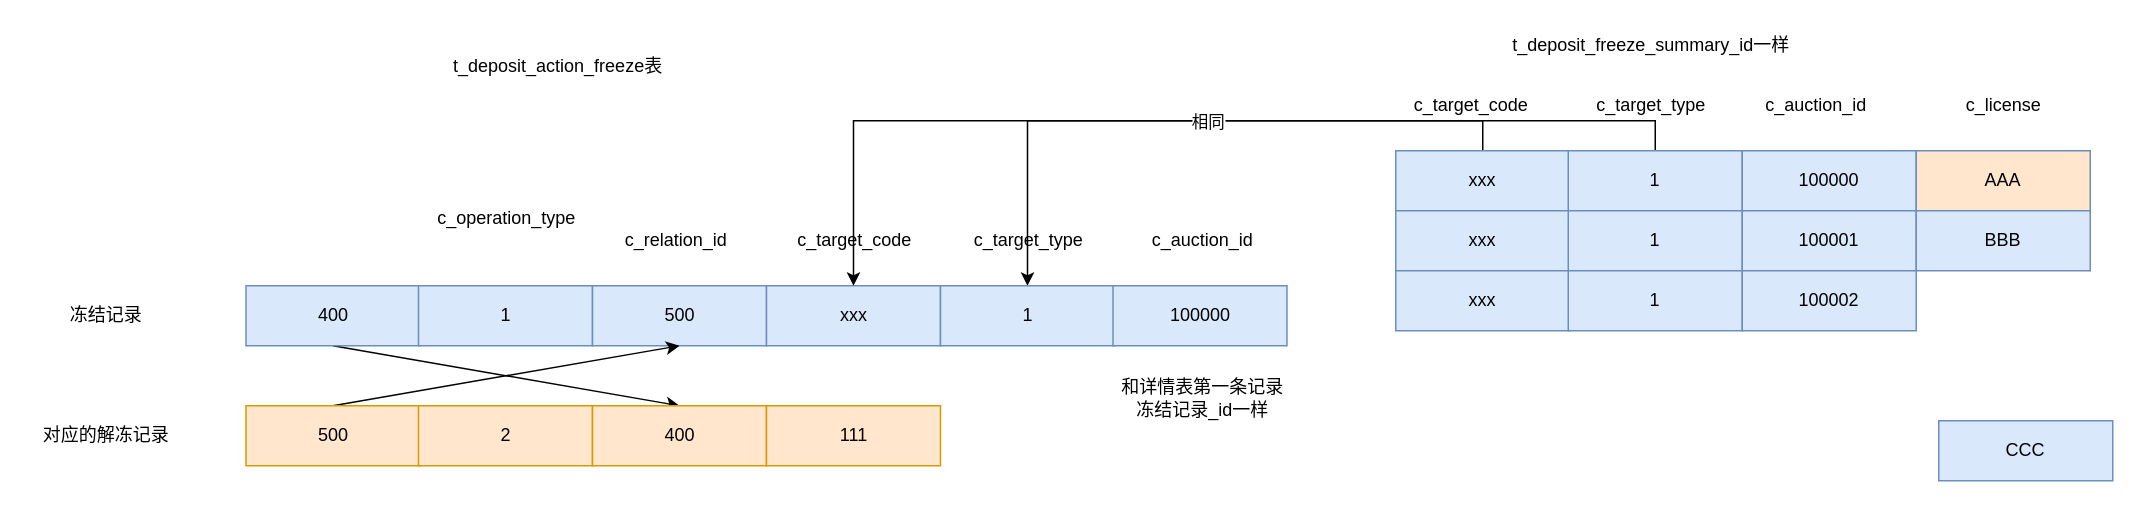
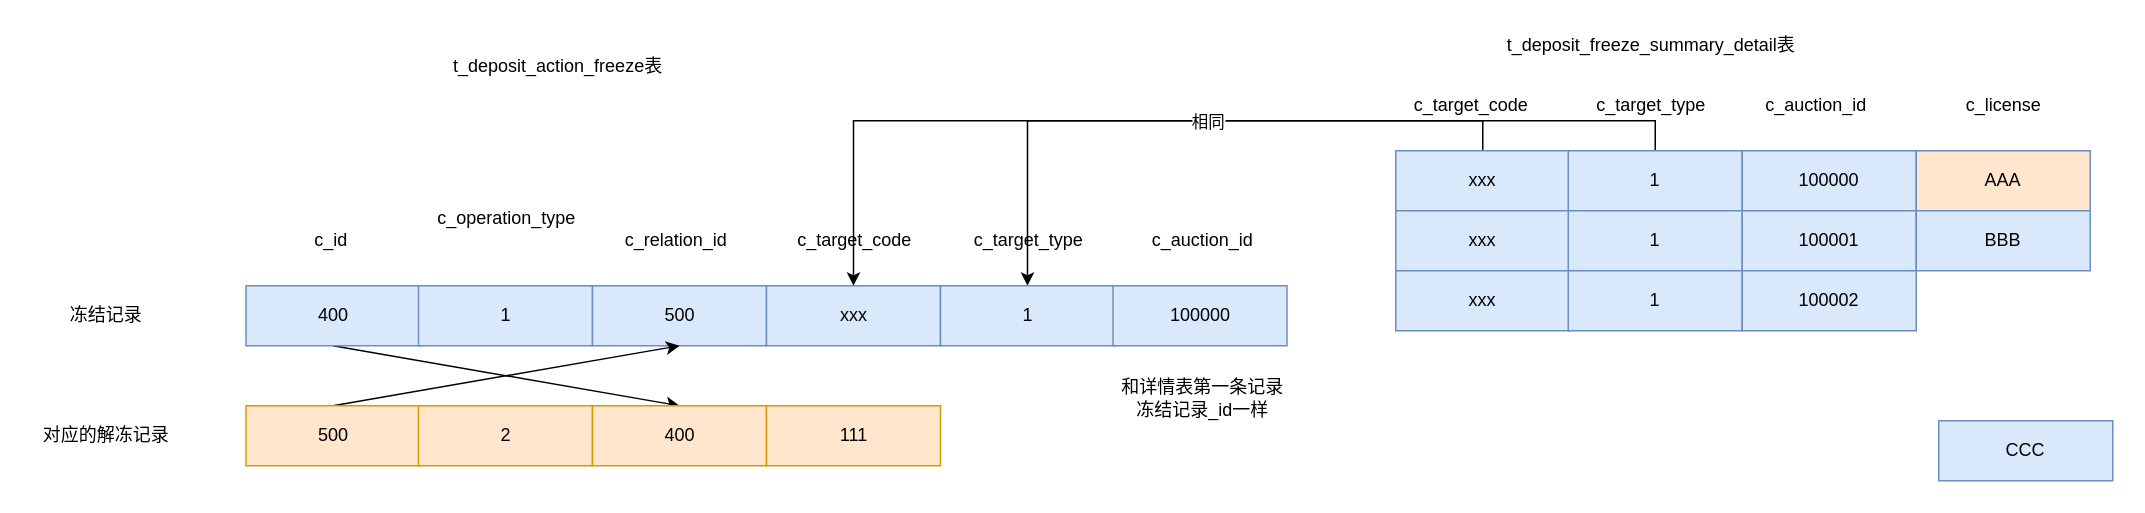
node "t_deposit_freeze_summary_id一样": label "t_deposit_freeze_summary_id一样" -> "t_deposit_freeze_summary_detail表"
node "c_id": added
